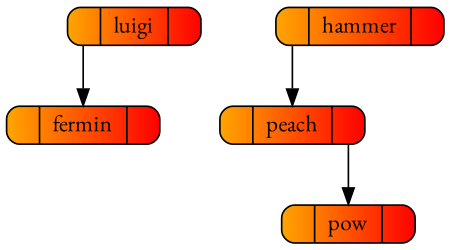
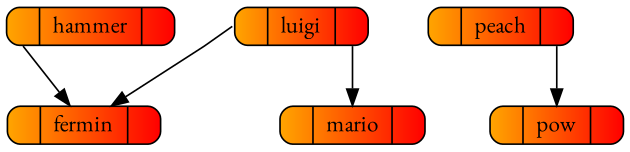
edge "hammer" -> "peach": now "hammer" -> "fermin"
node "mario": added
